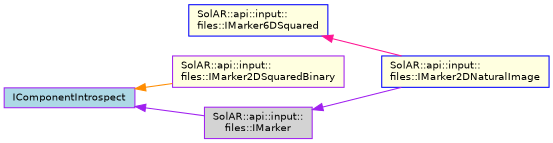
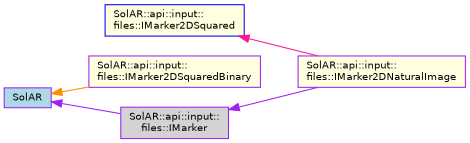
node "SolAR::api::input:: files::IMarker6DSquared": label "SolAR::api::input:: files::IMarker6DSquared" -> "SolAR::api::input:: files::IMarker2DSquared"
node "SolAR::api::input:: files::IMarker2DNaturalImage": color blue -> purple
node "IComponentIntrospect": label "IComponentIntrospect" -> "SolAR"
